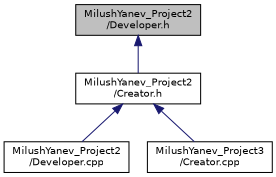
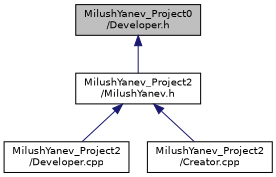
node "MilushYanev_Project2 /Developer.h": label "MilushYanev_Project2 /Developer.h" -> "MilushYanev_Project0 /Developer.h"
node "MilushYanev_Project2 /Creator.h": label "MilushYanev_Project2 /Creator.h" -> "MilushYanev_Project2 /MilushYanev.h"
node "MilushYanev_Project3 /Creator.cpp": label "MilushYanev_Project3 /Creator.cpp" -> "MilushYanev_Project2 /Creator.cpp"
